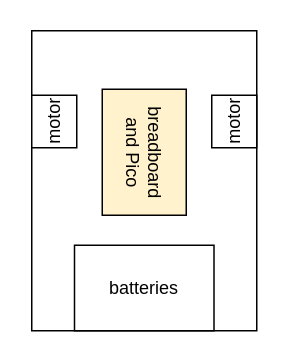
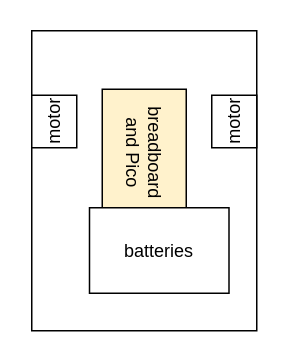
node "batteries": moved (144, 288) -> (159, 251)
